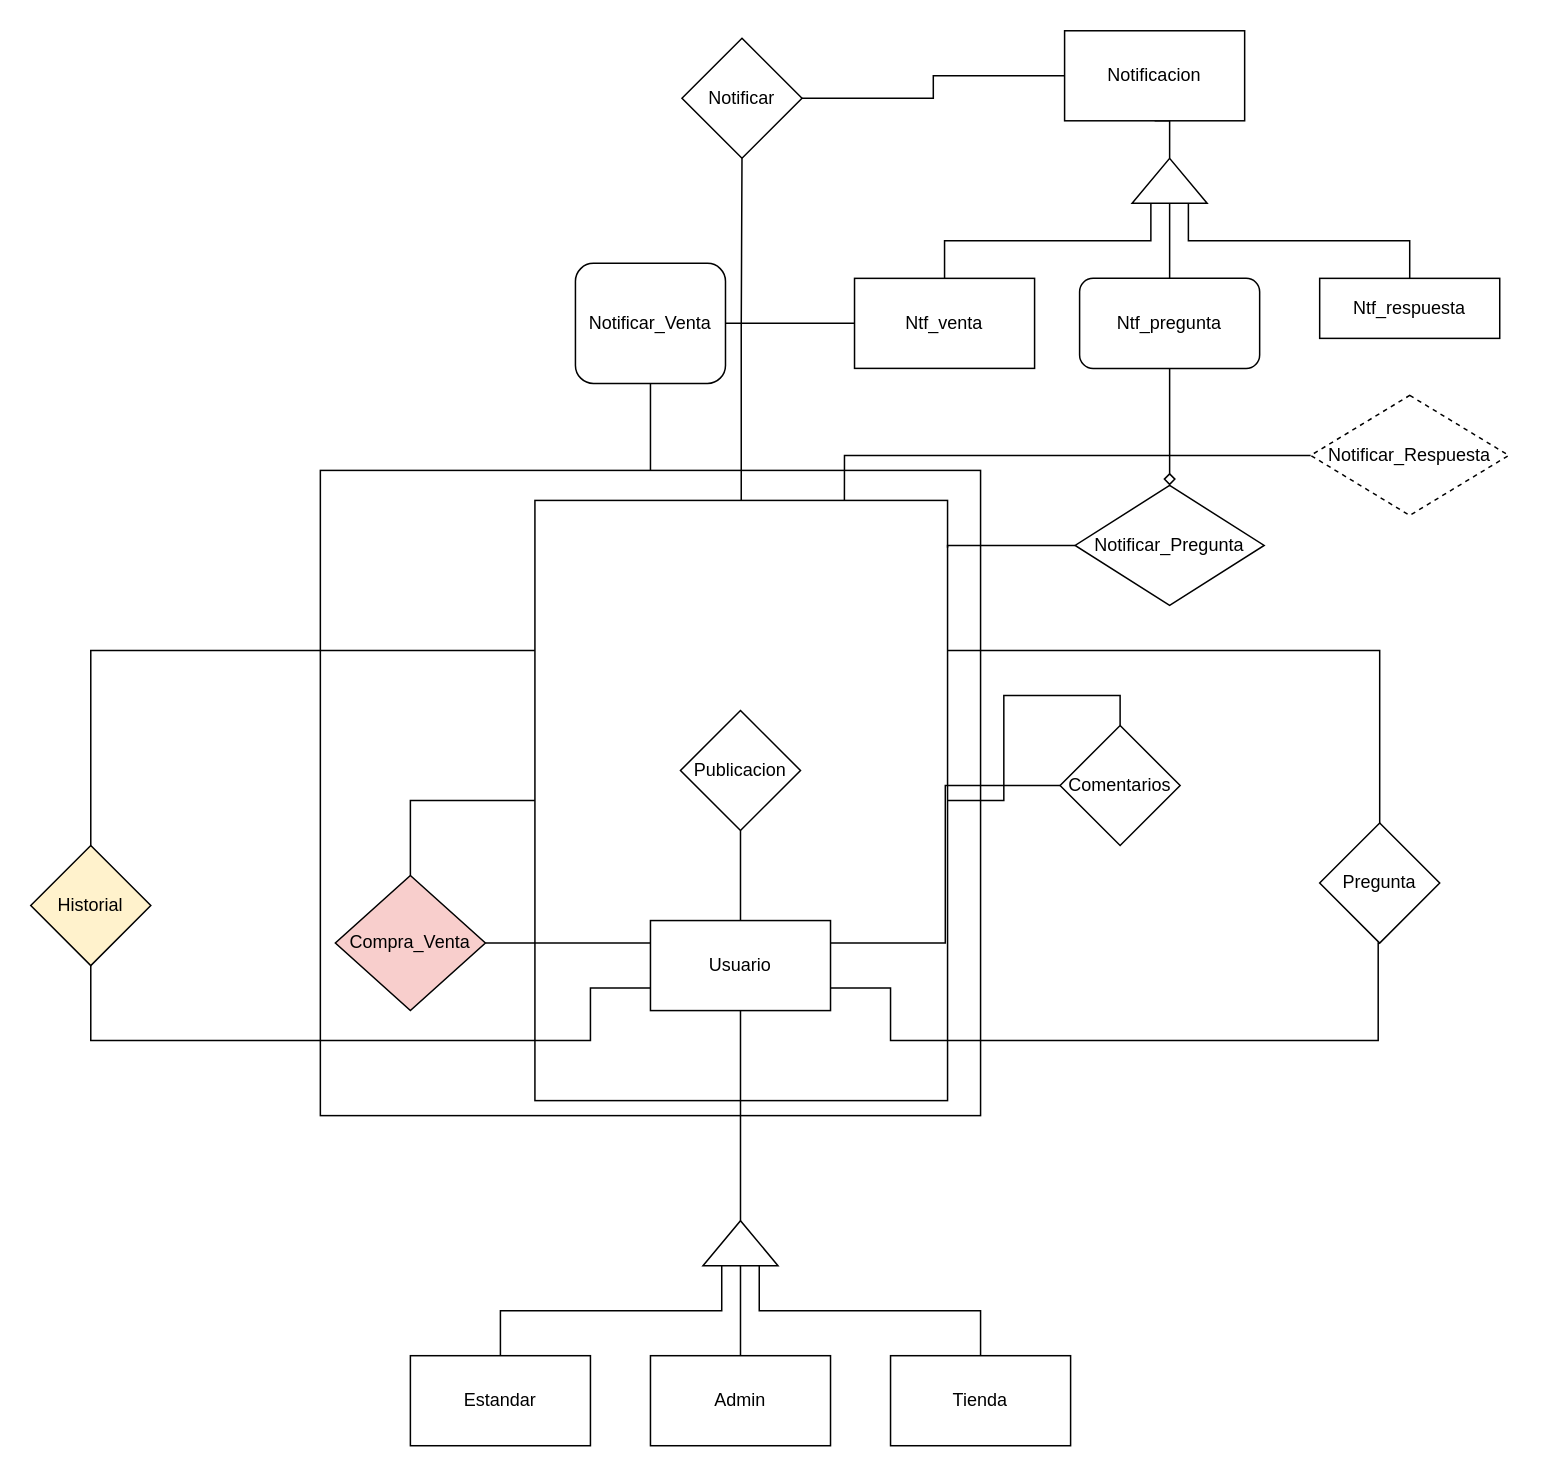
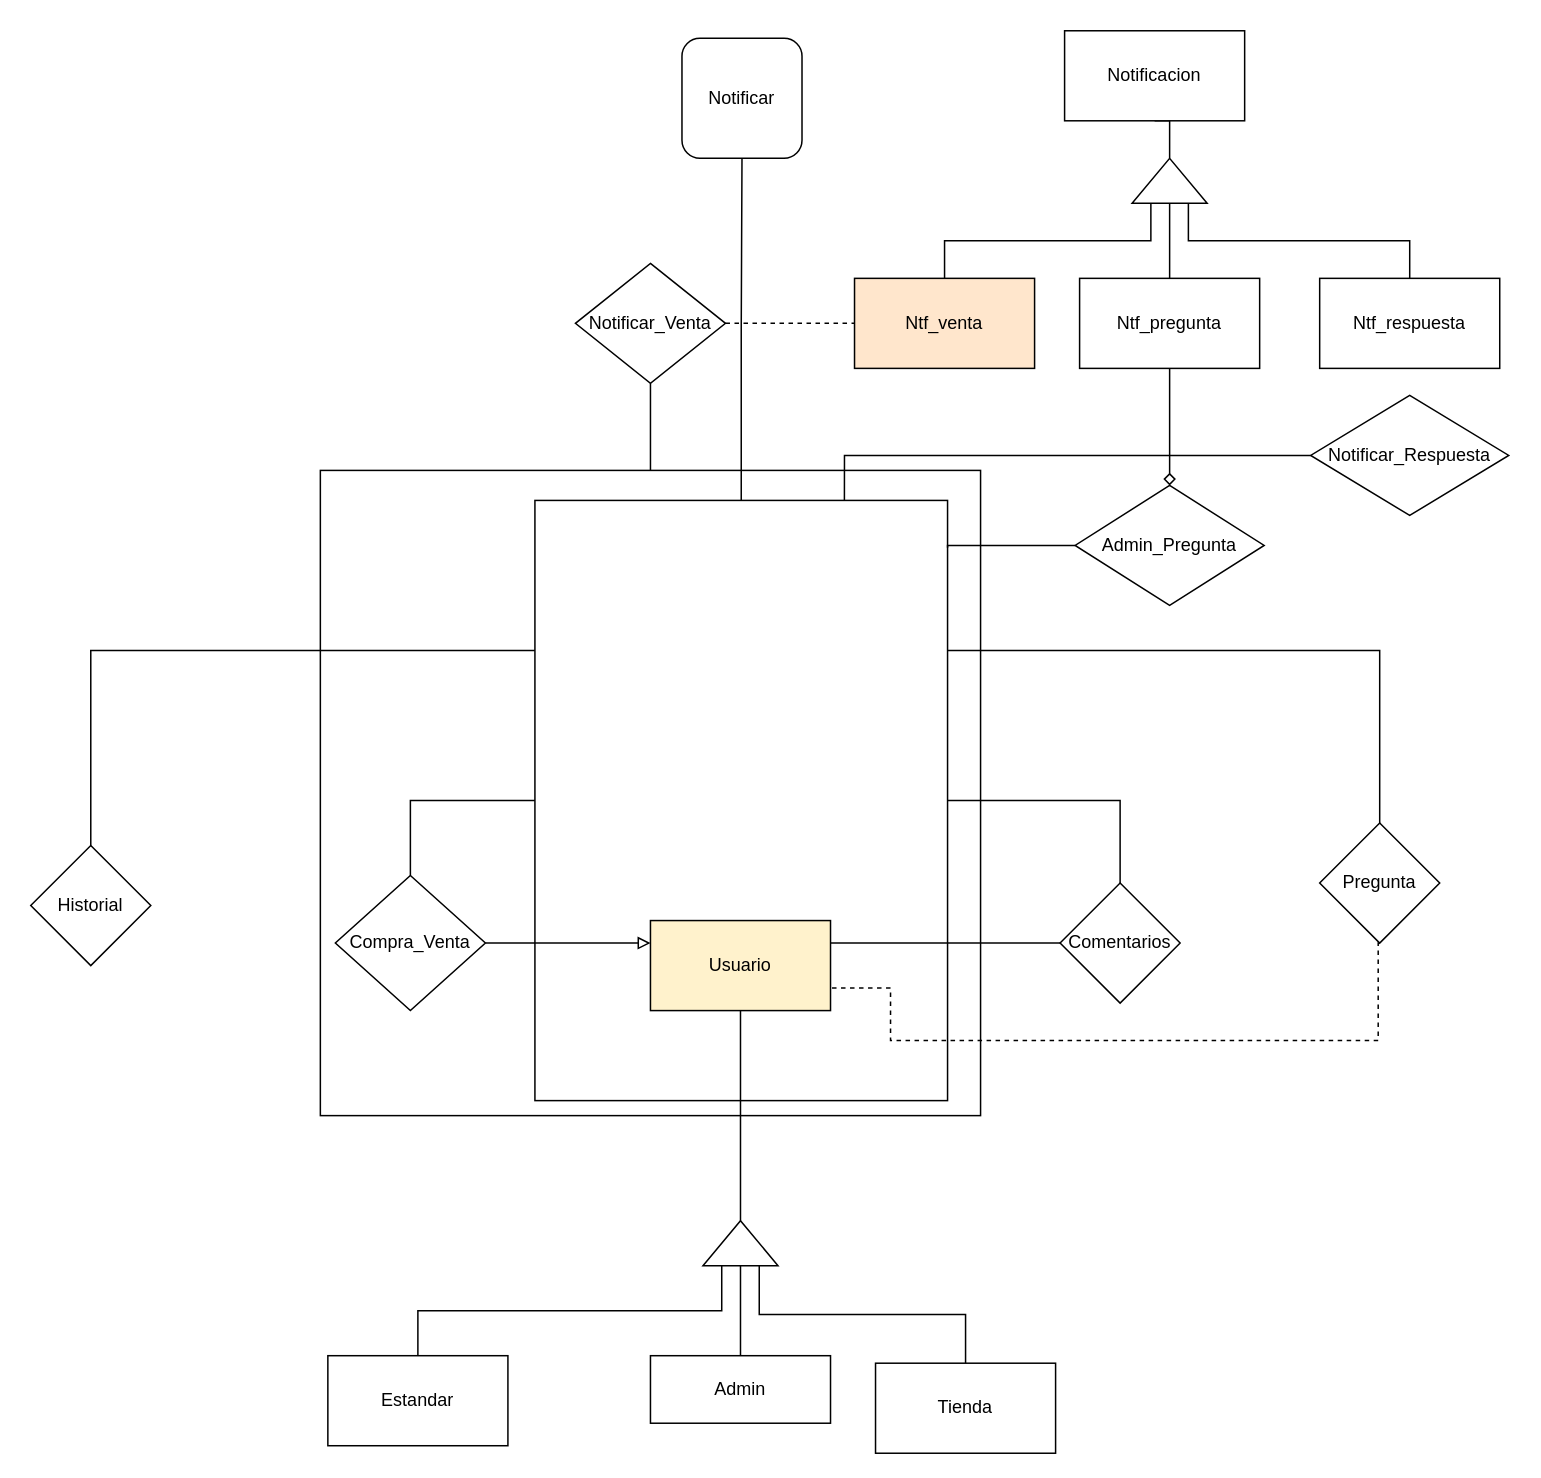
edge "Notificacion" -- "Notificar": removed
node "Notificar": shape diamond -> rounded rectangle
node "Ntf_respuesta": size 180x60 -> 180x90
node "Notificar_Venta": shape rounded rectangle -> diamond
edge "Notificar_Venta" -- "Ntf_venta": style solid -> dashed
node "Ntf_venta": fillcolor #ffffff -> #ffe6cc
node "Ntf_pregunta": shape rounded rectangle -> rectangle
node "Notificar_Respuesta": style dashed -> solid
node "Notificar_Pregunta": label "Notificar_Pregunta" -> "Admin_Pregunta"
node "Publicacion": removed
node "Comentarios": moved (1120, 785) -> (1120, 943)
edge "Publicacion" -- "Usuario": removed
node "Historial": fillcolor #fff2cc -> #ffffff
node "Compra_Venta": fillcolor #f8cecc -> #ffffff
edge "Compra_Venta" -- "Usuario": arrowhead none -> block
node "Usuario": fillcolor #ffffff -> #fff2cc
edge "Historial" -- "Usuario": removed
edge "Pregunta" -- "Usuario": style solid -> dashed
node "Estandar": moved (500, 1400) -> (418, 1400)
node "Admin": size 180x90 -> 180x68
node "Tienda": moved (980, 1400) -> (965, 1408)
